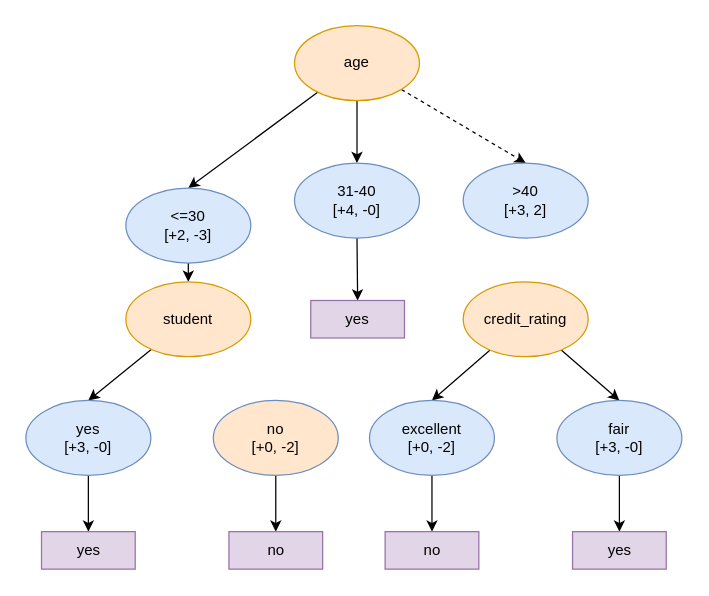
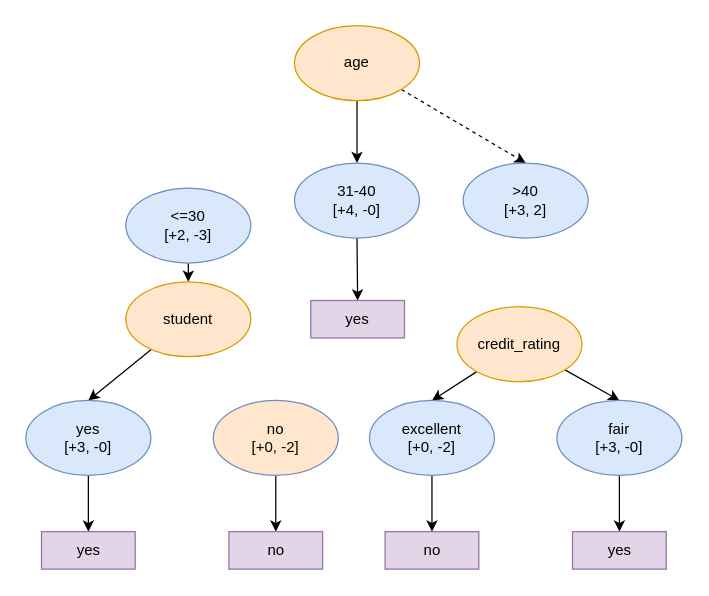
edge "age" -> "<=30 [+2, -3]": removed
node "credit_rating": moved (526, 319) -> (519, 344)
